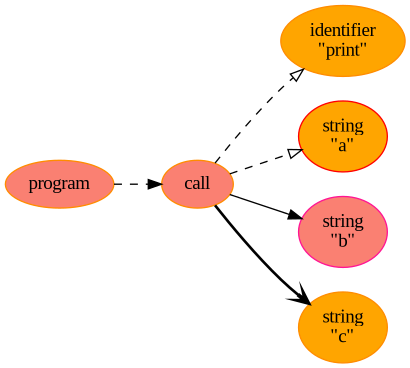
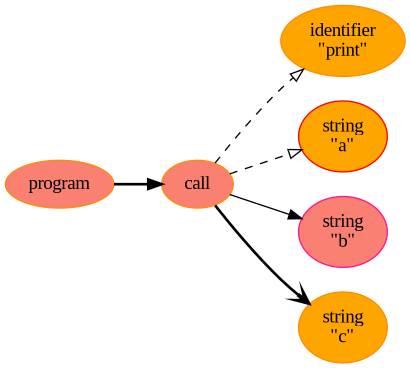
edge "program" -> "call": style dashed -> bold
